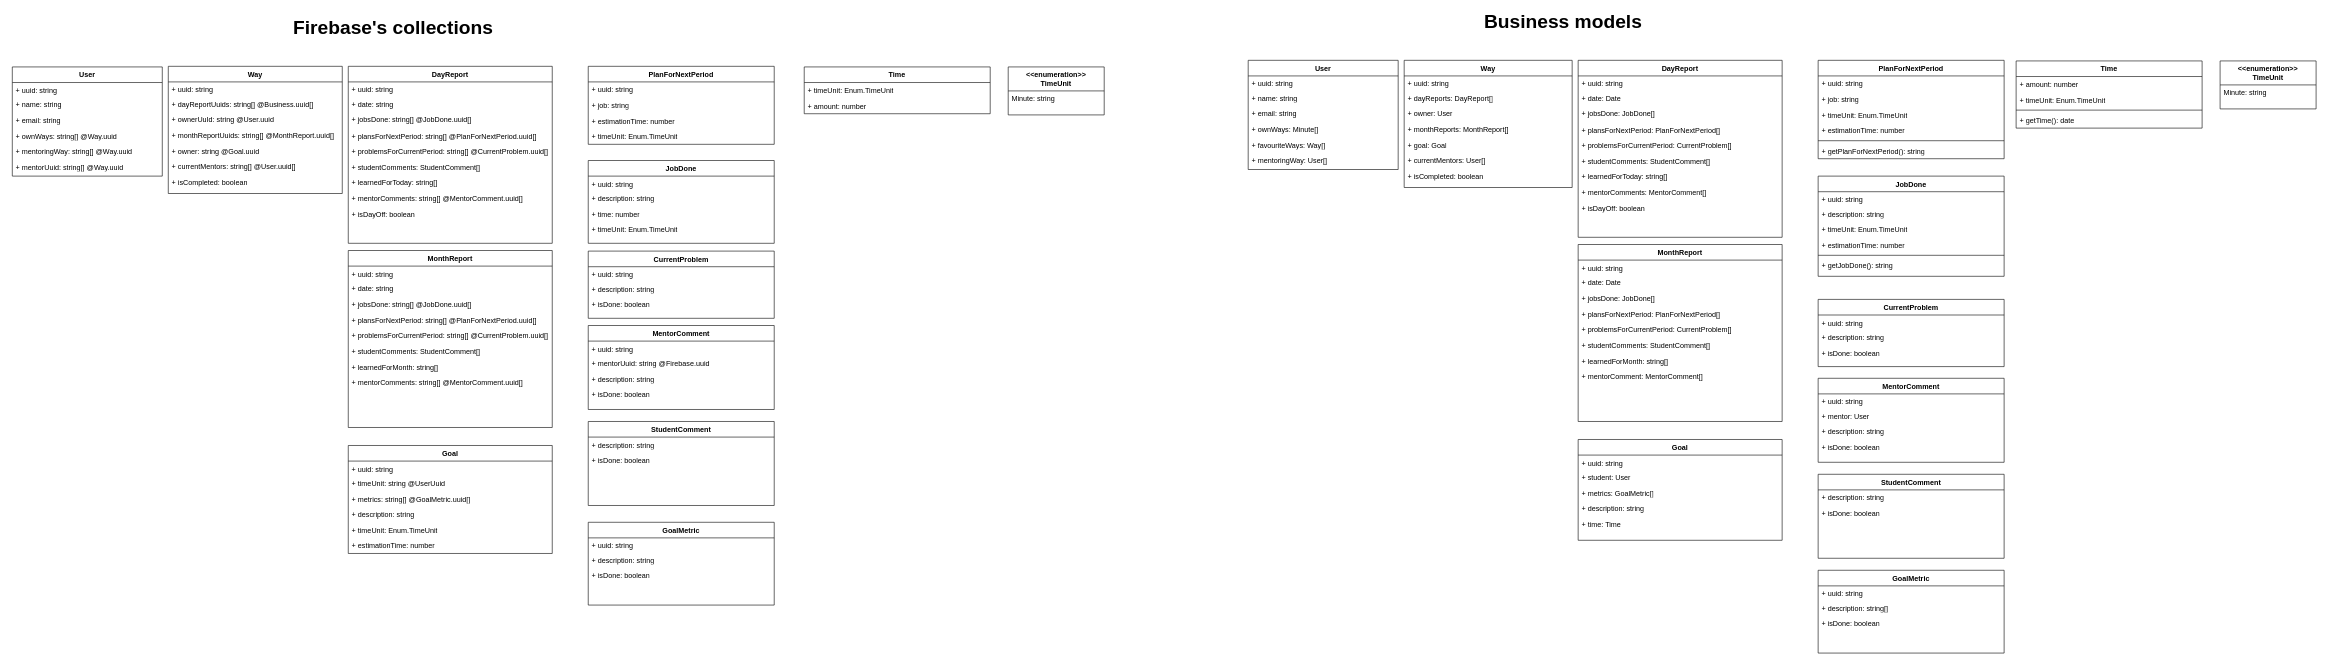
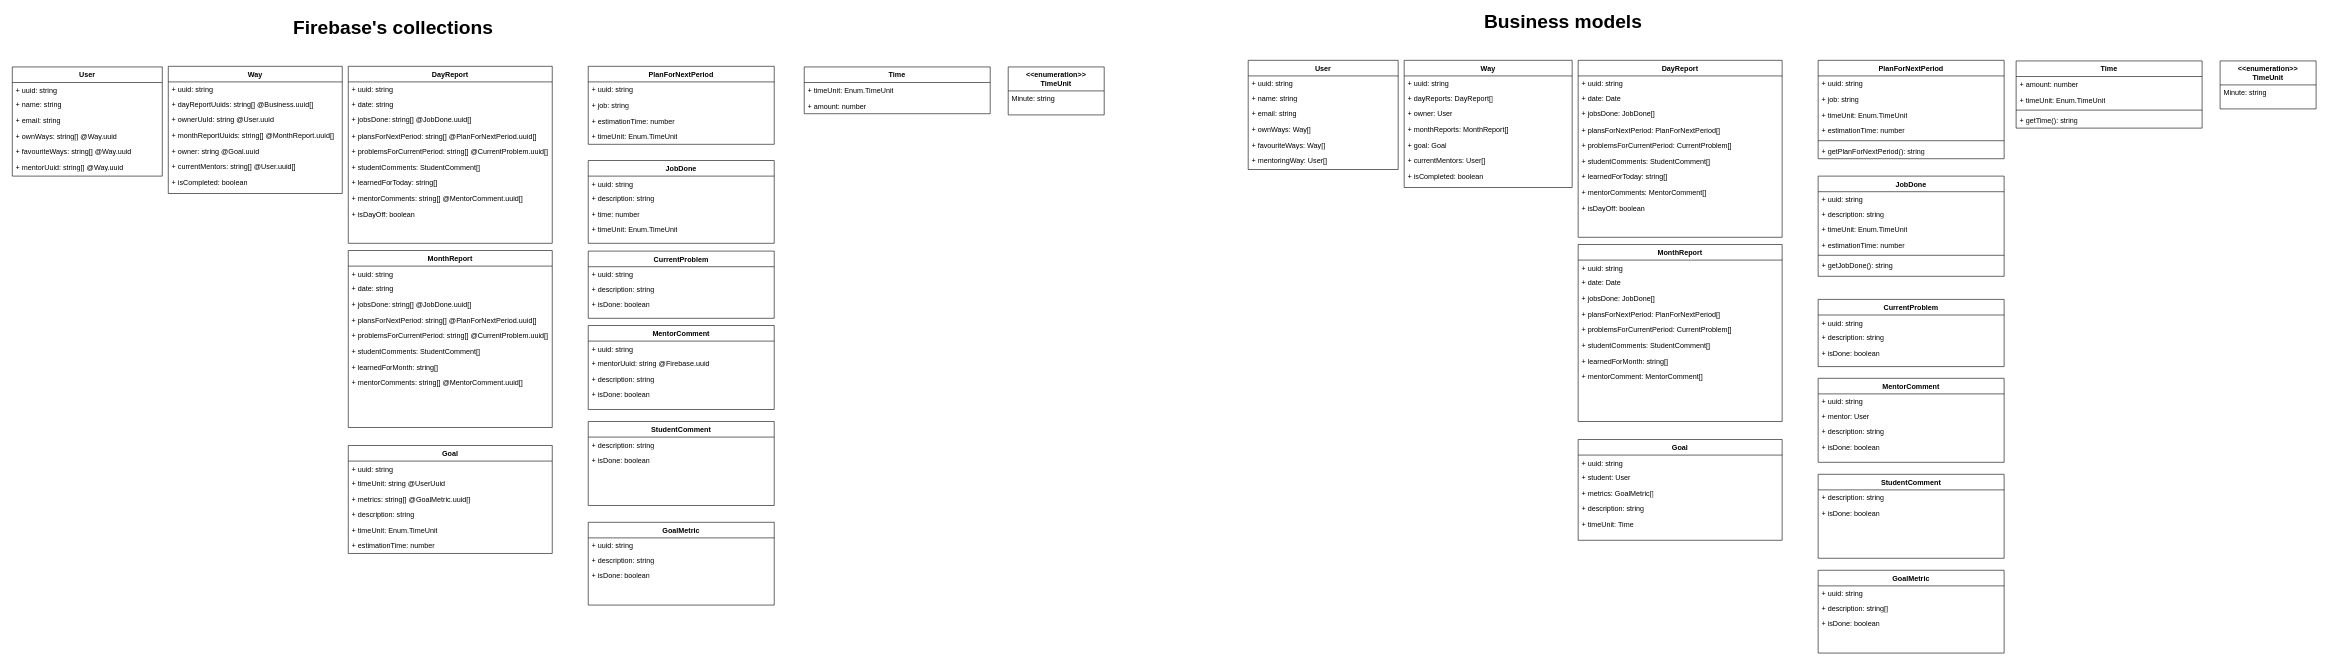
node "+ getTime(): date": label "+ getTime(): date" -> "+ getTime(): string"
node "+ ownWays: Minute[]": label "+ ownWays: Minute[]" -> "+ ownWays: Way[]"
node "+ mentoringWay: string[] @Way.uuid": label "+ mentoringWay: string[] @Way.uuid" -> "+ favouriteWays: string[] @Way.uuid"
node "+ time: Time": label "+ time: Time" -> "+ timeUnit: Time"
